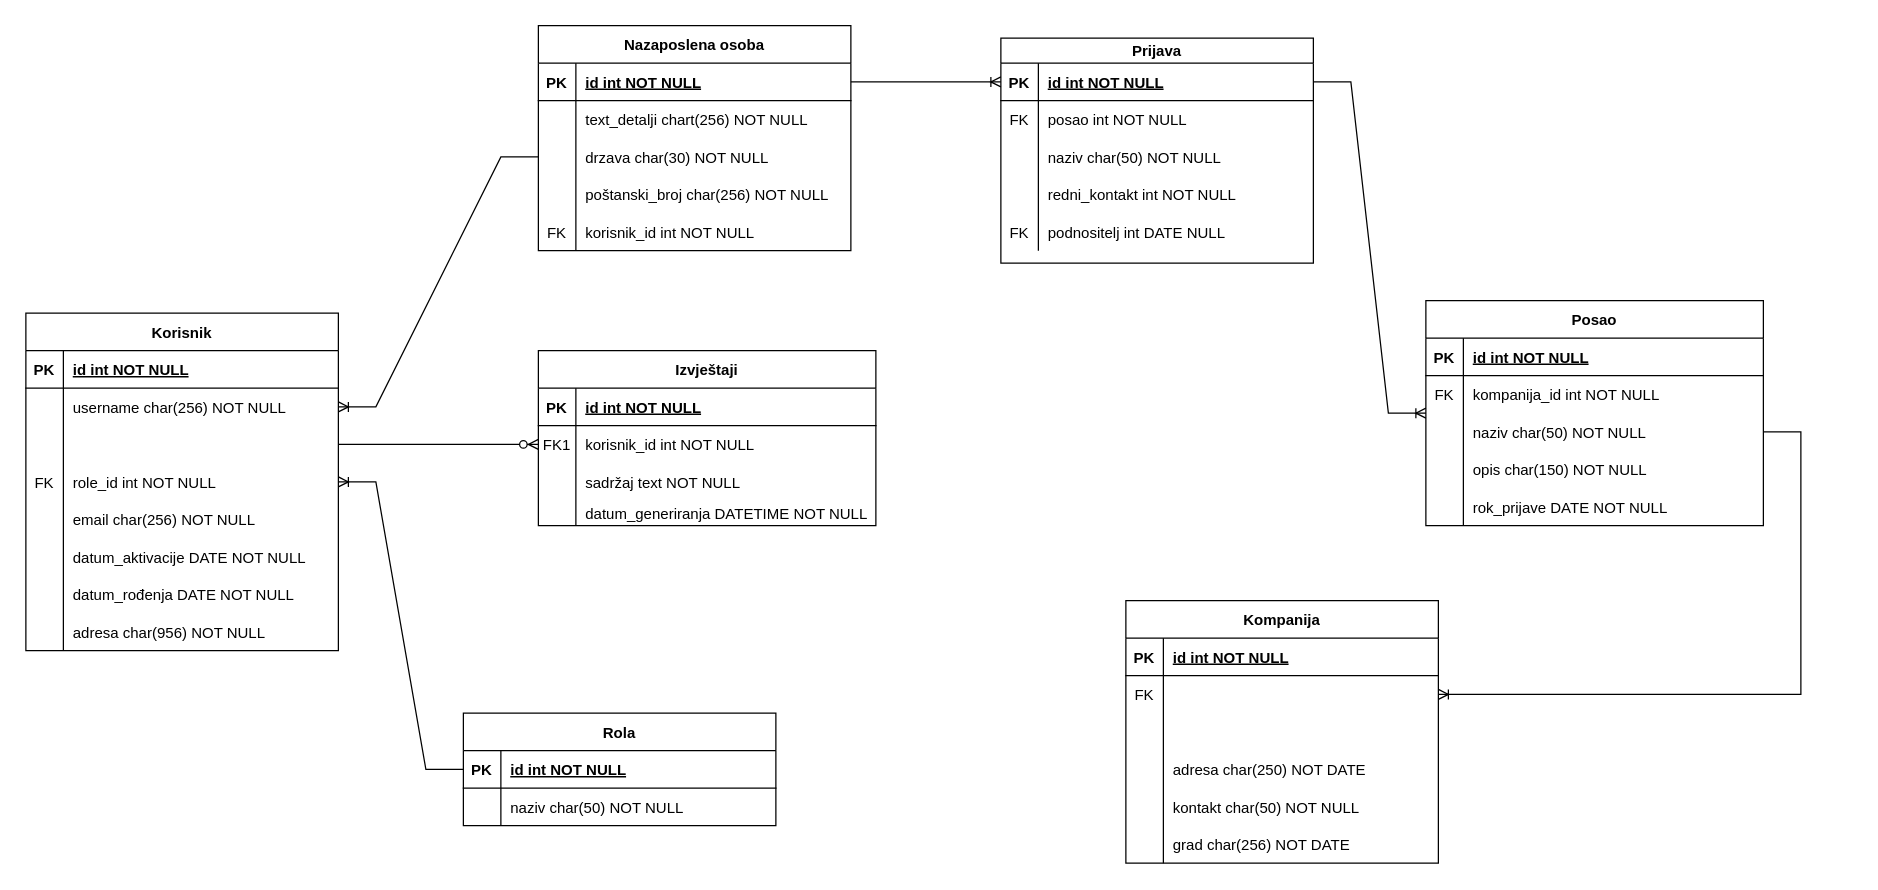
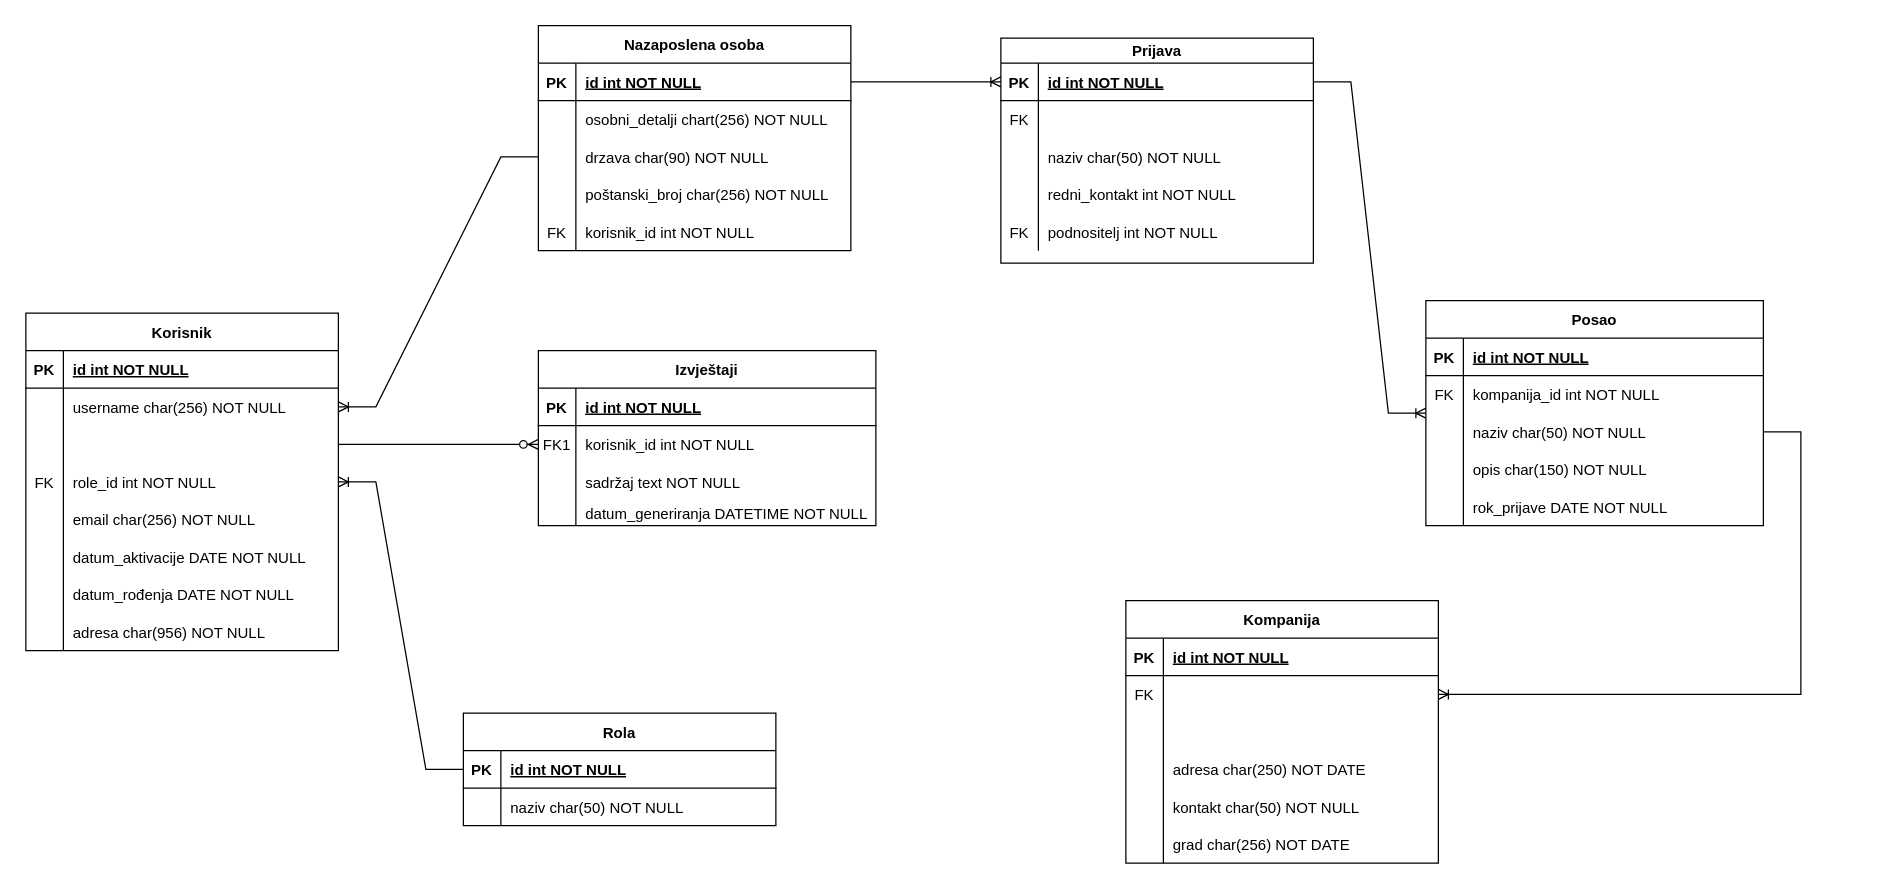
node "posao int NOT NULL": removed
node "text_detalji chart(256) NOT NULL": label "text_detalji chart(256) NOT NULL" -> "osobni_detalji chart(256) NOT NULL"
node "drzava char(30) NOT NULL": label "drzava char(30) NOT NULL" -> "drzava char(90) NOT NULL"
node "podnositelj int DATE NULL": label "podnositelj int DATE NULL" -> "podnositelj int NOT NULL"
